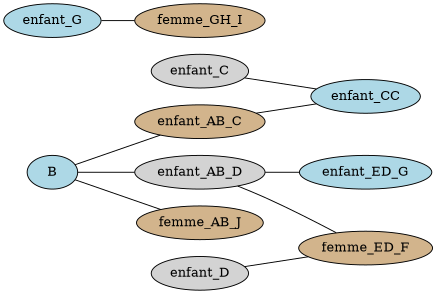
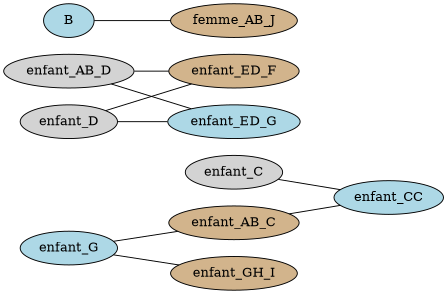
node "femme_GH_I": label "femme_GH_I" -> "enfant_GH_I"
edge "enfant_D" -- "enfant_ED_G": added
edge "enfant_AB_C" -- "B": now "enfant_AB_C" -- "enfant_G"
edge "B" -- "enfant_AB_D": removed
node "femme_ED_F": label "femme_ED_F" -> "enfant_ED_F"
